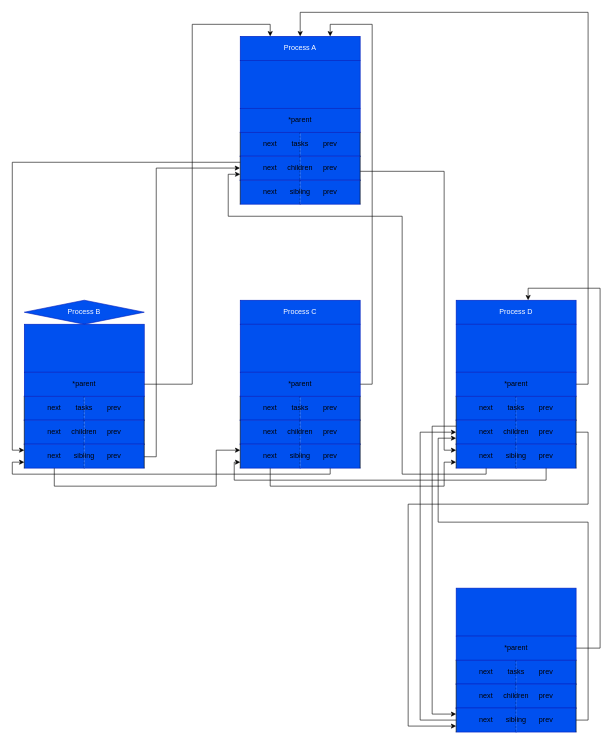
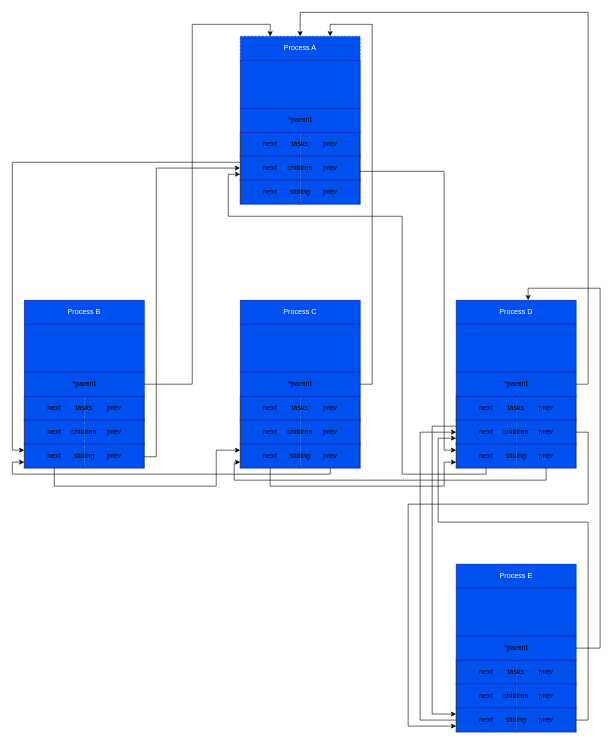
node "Process A": style solid -> dashed
node "Process B": shape diamond -> rectangle
node "Process E": added
